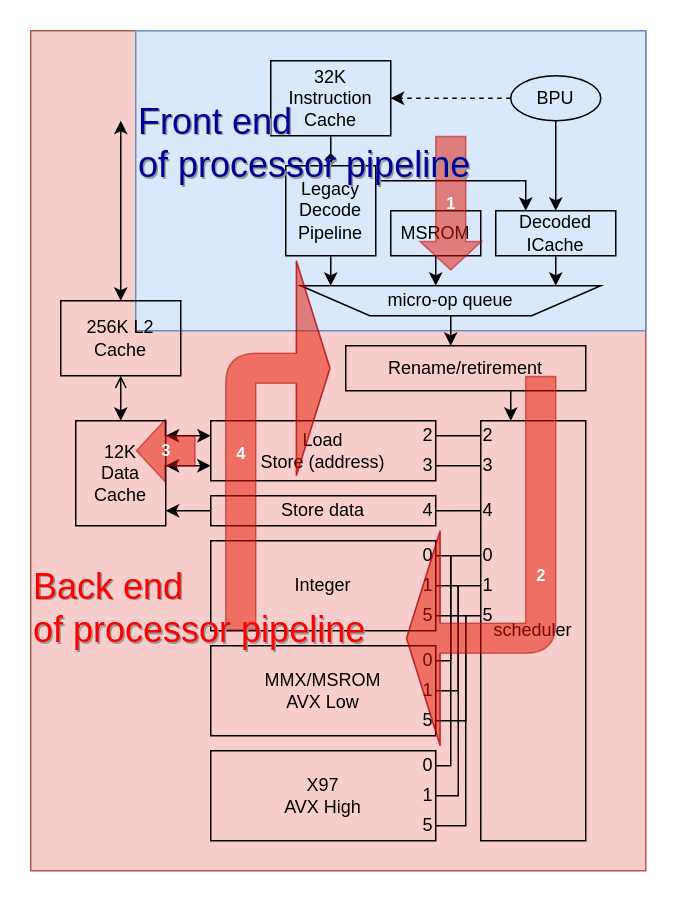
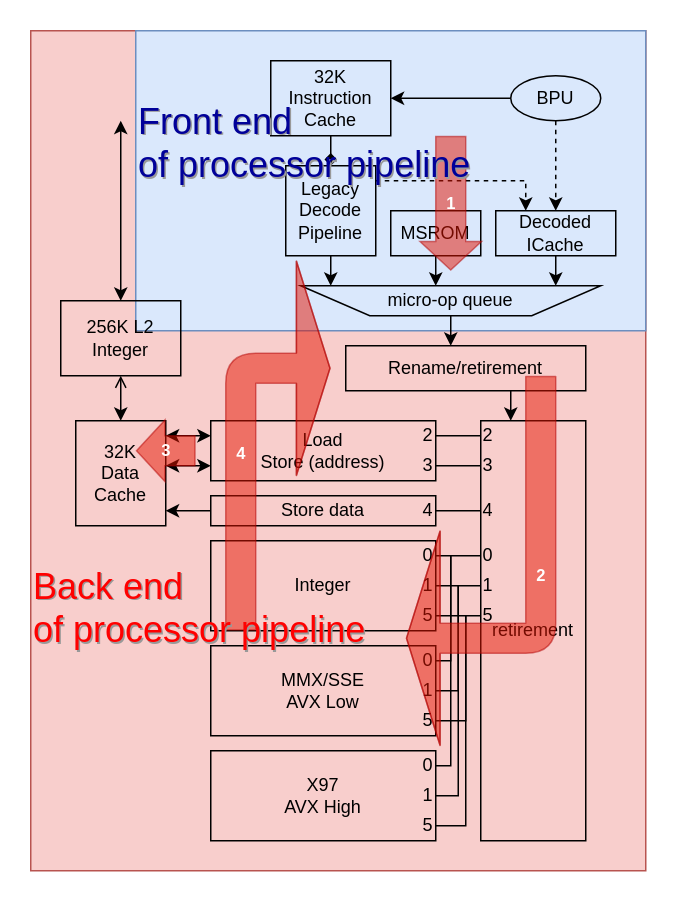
edge "BPU" -> "32K Instruction Cache": style dashed -> solid
edge "BPU" -> "Decoded ICache": style solid -> dashed
edge "Legacy Decode Pipeline" -> "Decoded ICache": style solid -> dashed
node "256K L2 Cache": label "256K L2 Cache" -> "256K L2 Integer"
node "12K Data Cache": label "12K Data Cache" -> "32K Data Cache"
node "scheduler": label "scheduler" -> "retirement"
node "MMX/MSROM AVX Low": label "MMX/MSROM AVX Low" -> "MMX/SSE AVX Low"
